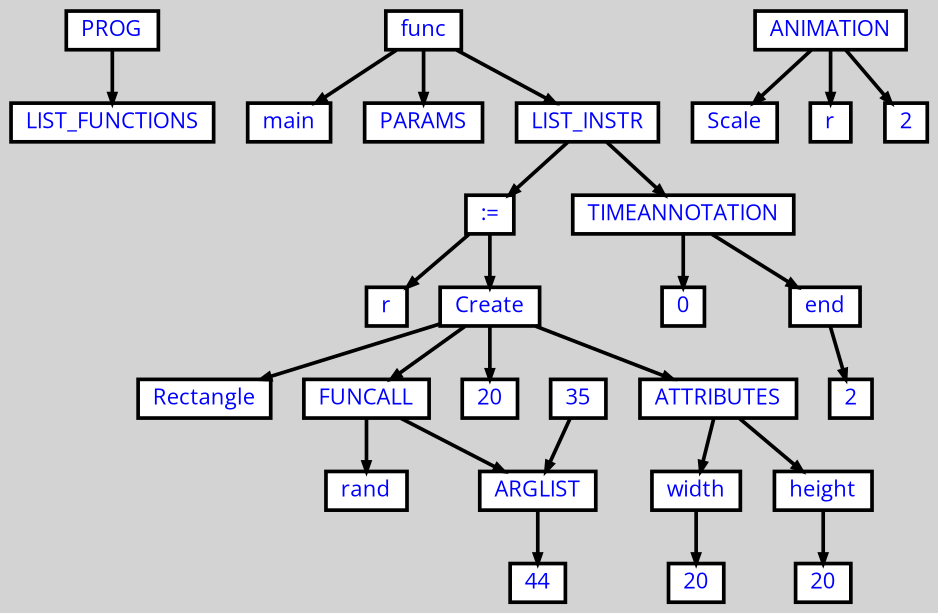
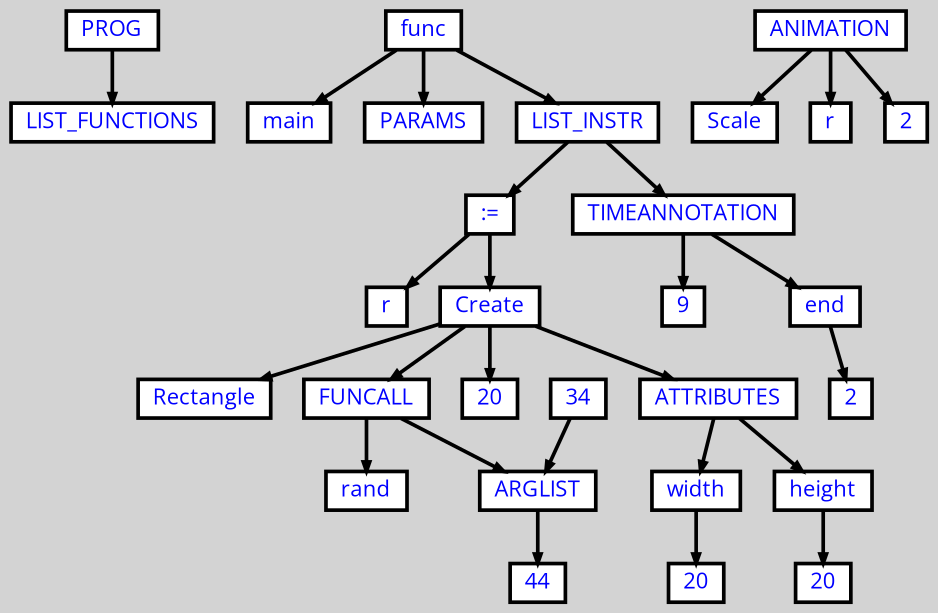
node "0": label "0" -> "9"
node "35": label "35" -> "34"
